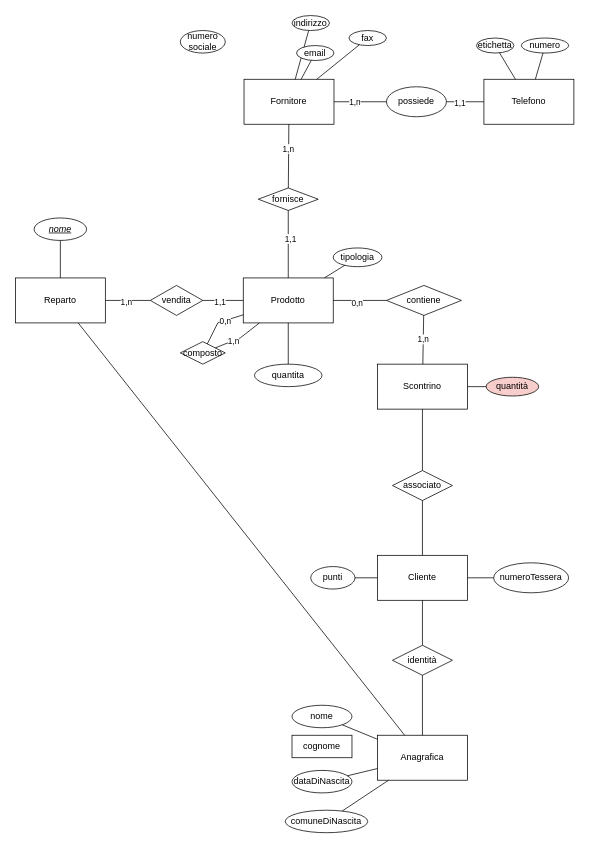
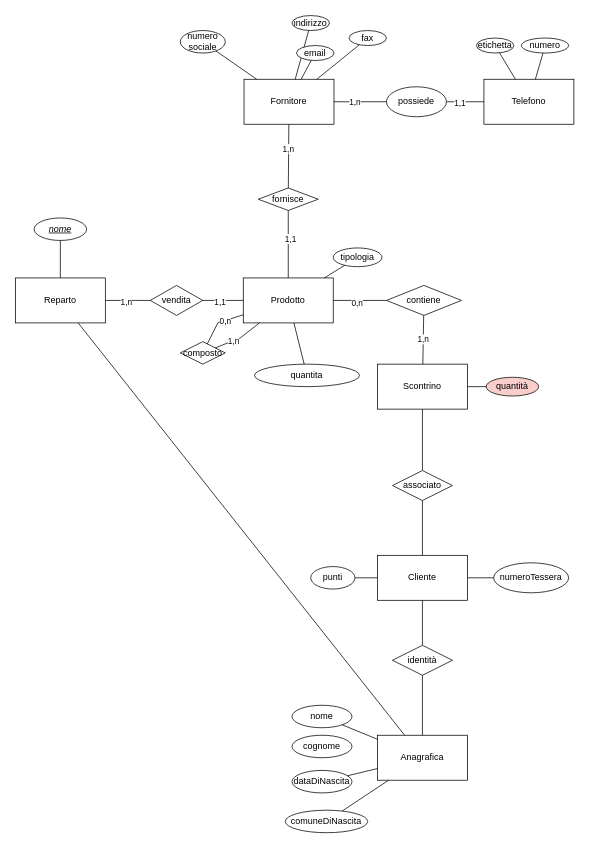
edge "numero sociale" -- "Fornitore": added
node "quantita": size 68x23 -> 105x23
node "cognome": shape rectangle -> ellipse
